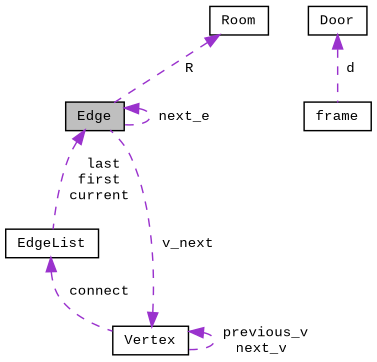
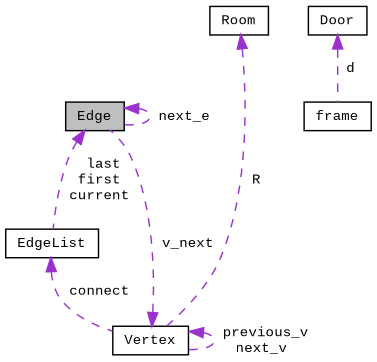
edge "Edge" -> "Room": now "Vertex" -> "Room"
